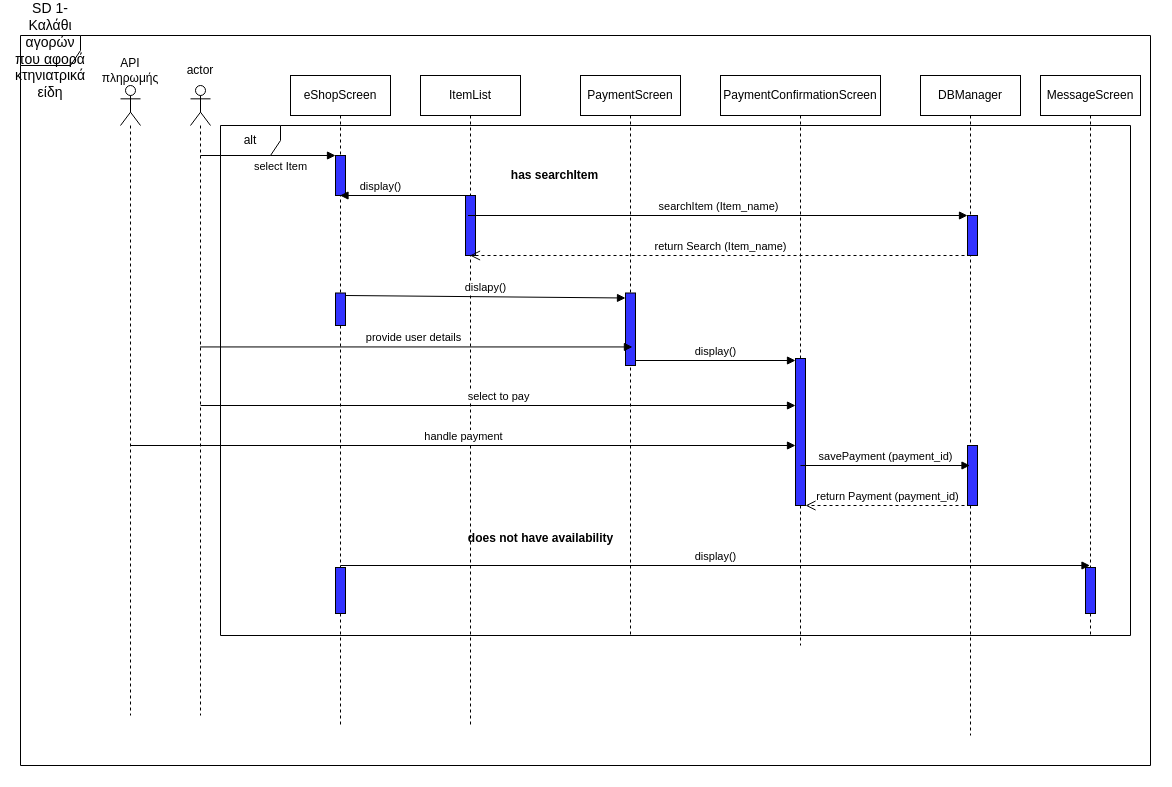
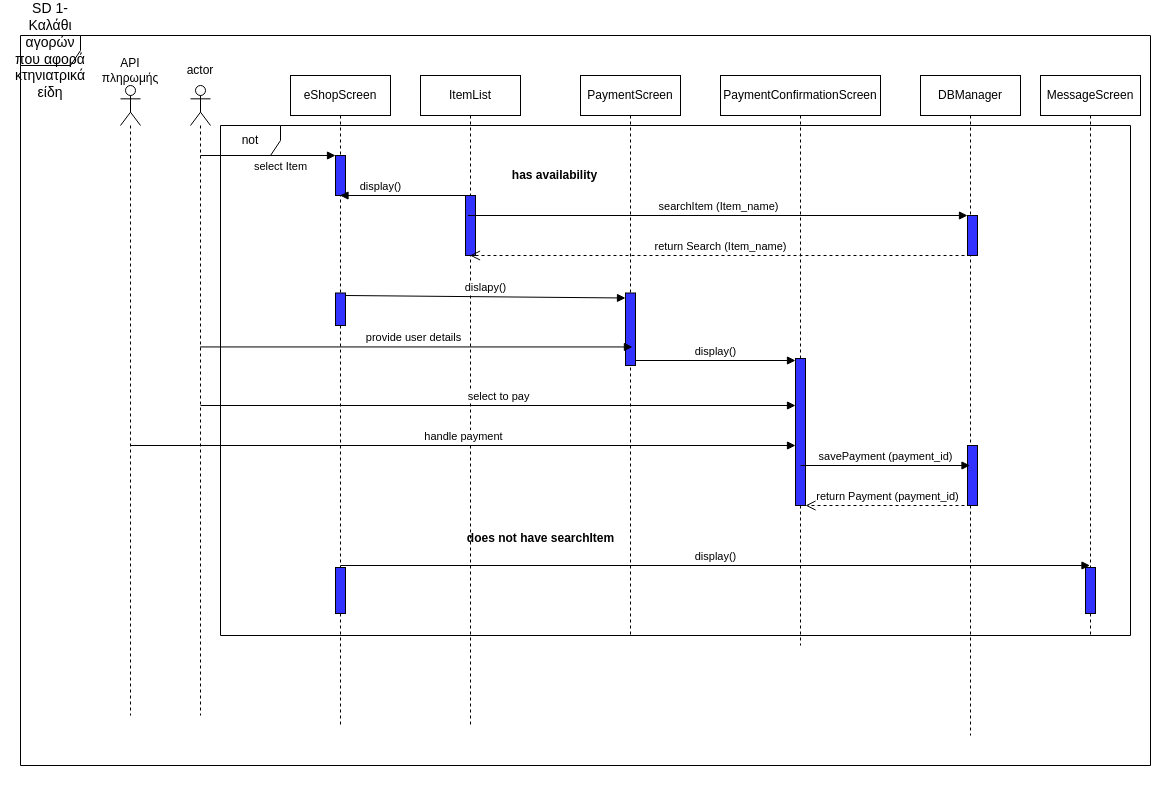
node "alt": label "alt" -> "not"
node "has searchItem": label "has searchItem" -> "has availability"
node "does not have availability": label "does not have availability" -> "does not have searchItem"
